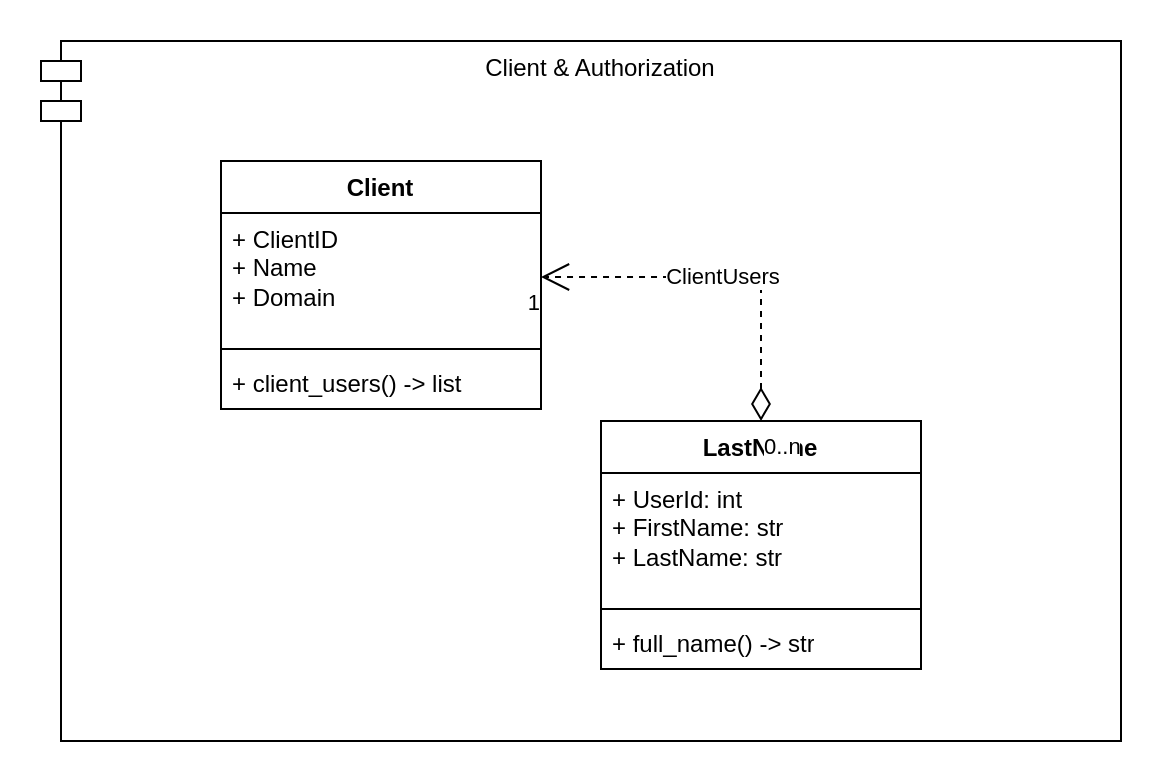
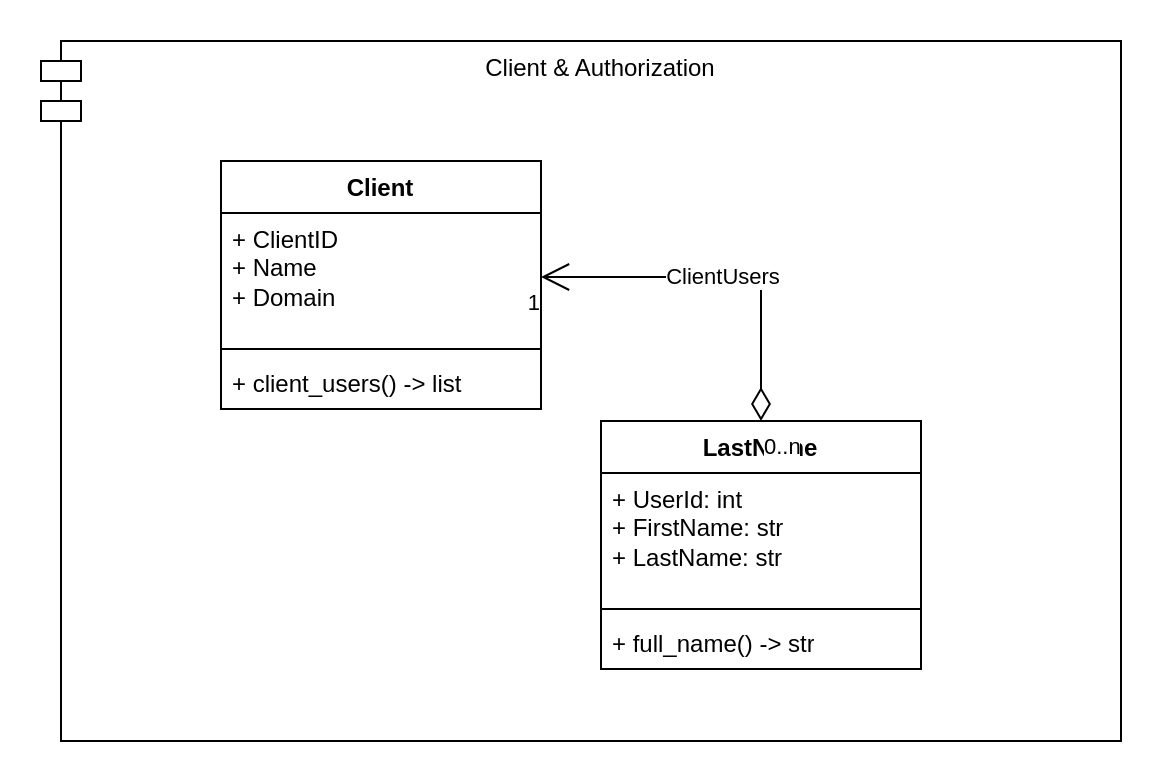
edge "+ ClientID + Name + Domain" -- "LastName": style dashed -> solid
